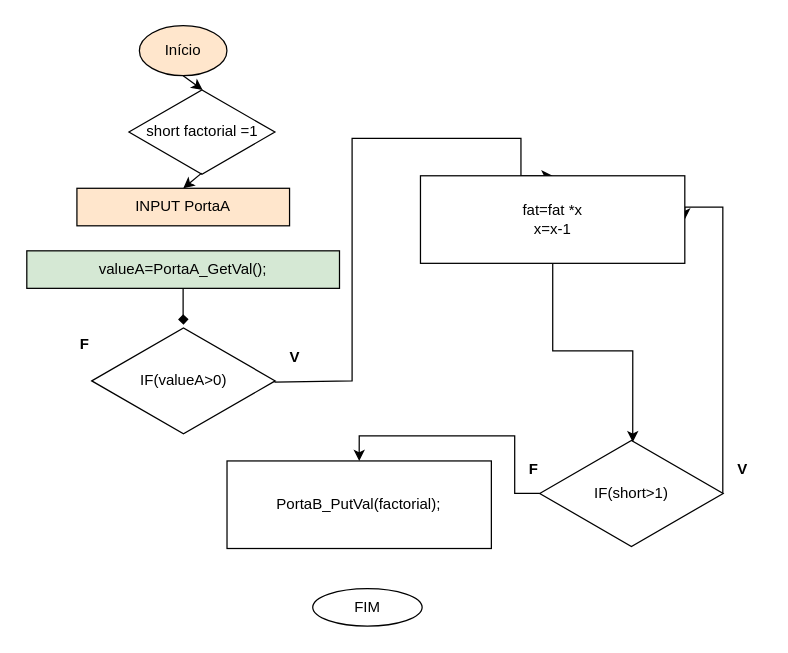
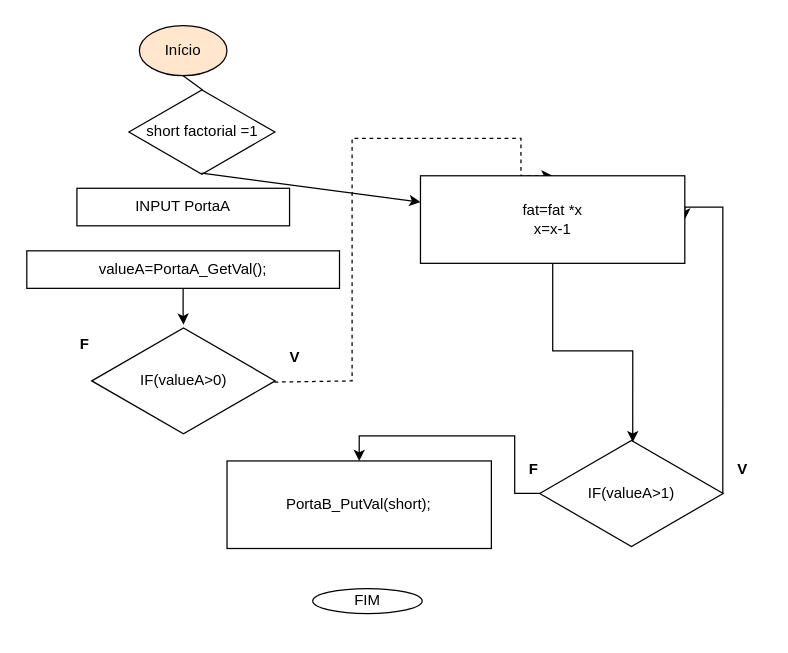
edge "Início" -> "short factorial =1": arrowhead classic -> none
edge "short factorial =1" -> "INPUT PortaA": now "short factorial =1" -> "fat=fat *x x=x-1"
edge "IF(valueA>0)" -> "fat=fat *x x=x-1": style solid -> dashed
node "INPUT PortaA": fillcolor #ffe6cc -> #ffffff
node "valueA=PortaA_GetVal();": fillcolor #d5e8d4 -> #ffffff
edge "valueA=PortaA_GetVal();" -> "IF(valueA>0)": arrowhead diamond -> classic
node "IF(short>1)": label "IF(short>1)" -> "IF(valueA>1)"
node "PortaB_PutVal(factorial);": label "PortaB_PutVal(factorial);" -> "PortaB_PutVal(short);"
node "FIM": size 109x38 -> 109x25
